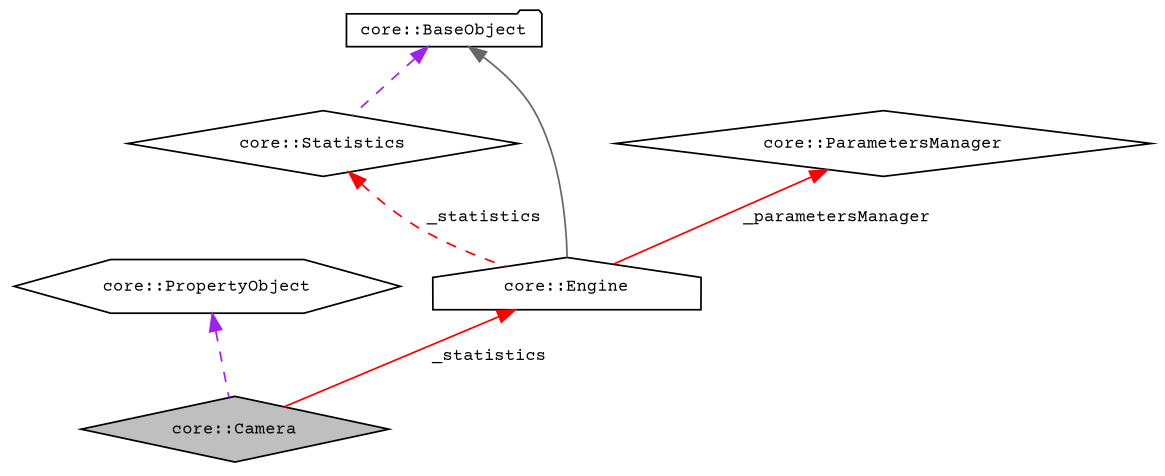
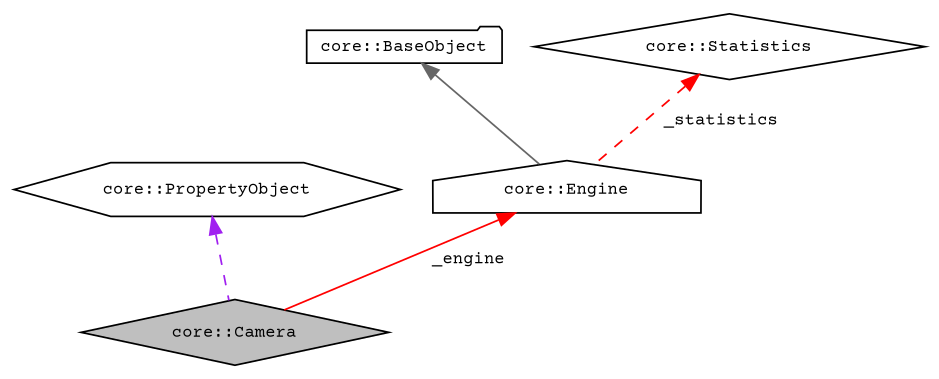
edge "core::Statistics" -> "core::BaseObject": removed
node "core::ParametersManager": removed
edge "core::Camera" -> "core::Engine": label " _statistics" -> " _engine"
